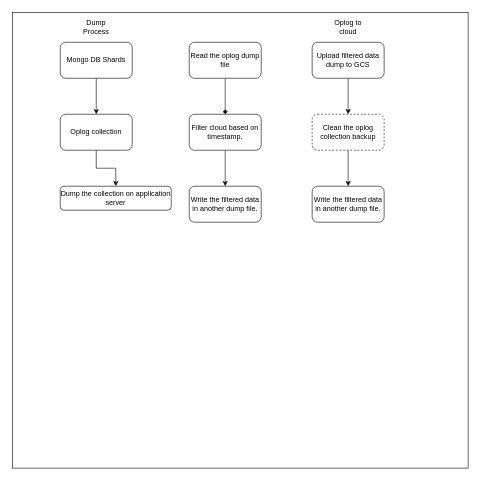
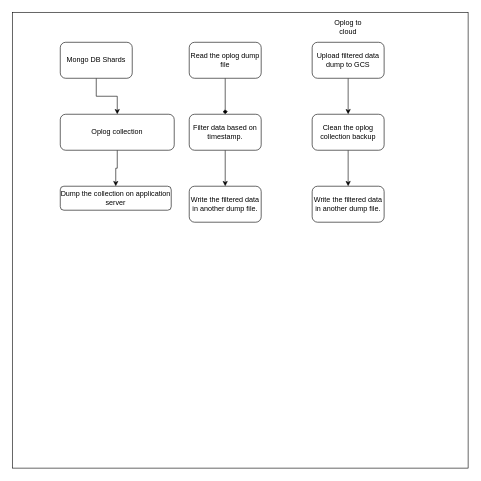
node "Dump Process": removed
node "Oplog collection": size 72x36 -> 114x36
node "Filter cloud based on timestamp.": label "Filter cloud based on timestamp." -> "Filter data based on timestamp."
node "Clean the oplog collection backup": style dashed -> solid
